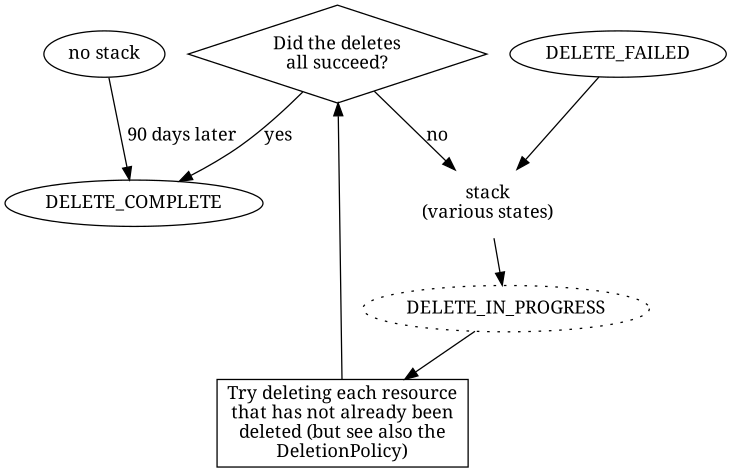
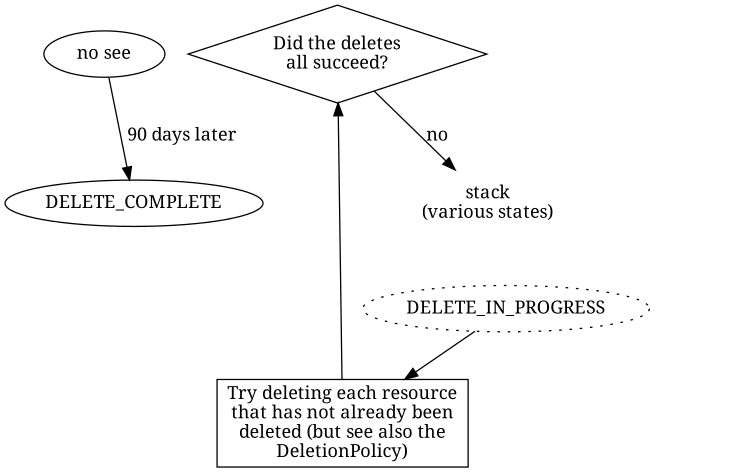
node "no stack": label "no stack" -> "no see"
node "DELETE_FAILED": removed
edge "Did the deletes all succeed?" -> "DELETE_COMPLETE": removed, label "yes"
edge "stack (various states)" -> "DELETE_IN_PROGRESS": removed
